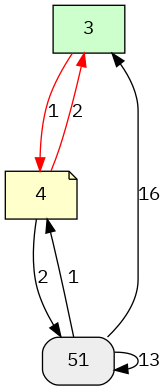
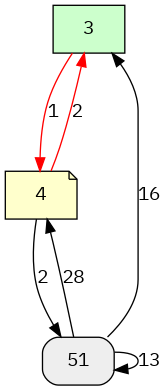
edge "51" -> "4": label "1" -> "28"
